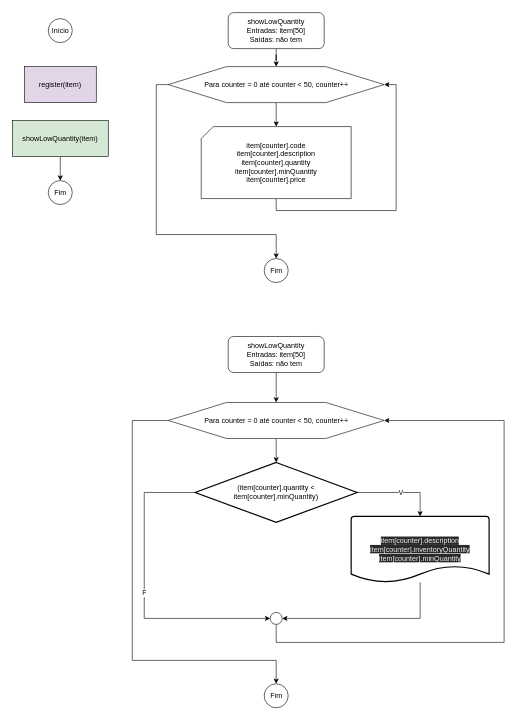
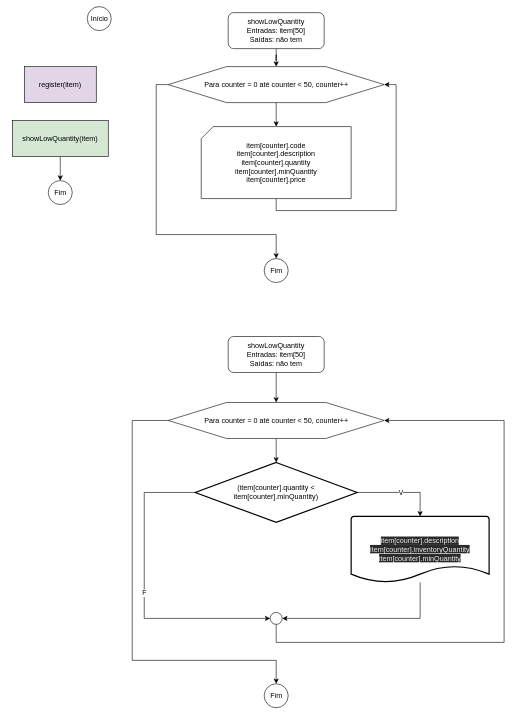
node "Início": moved (60, 30) -> (99, 18)
